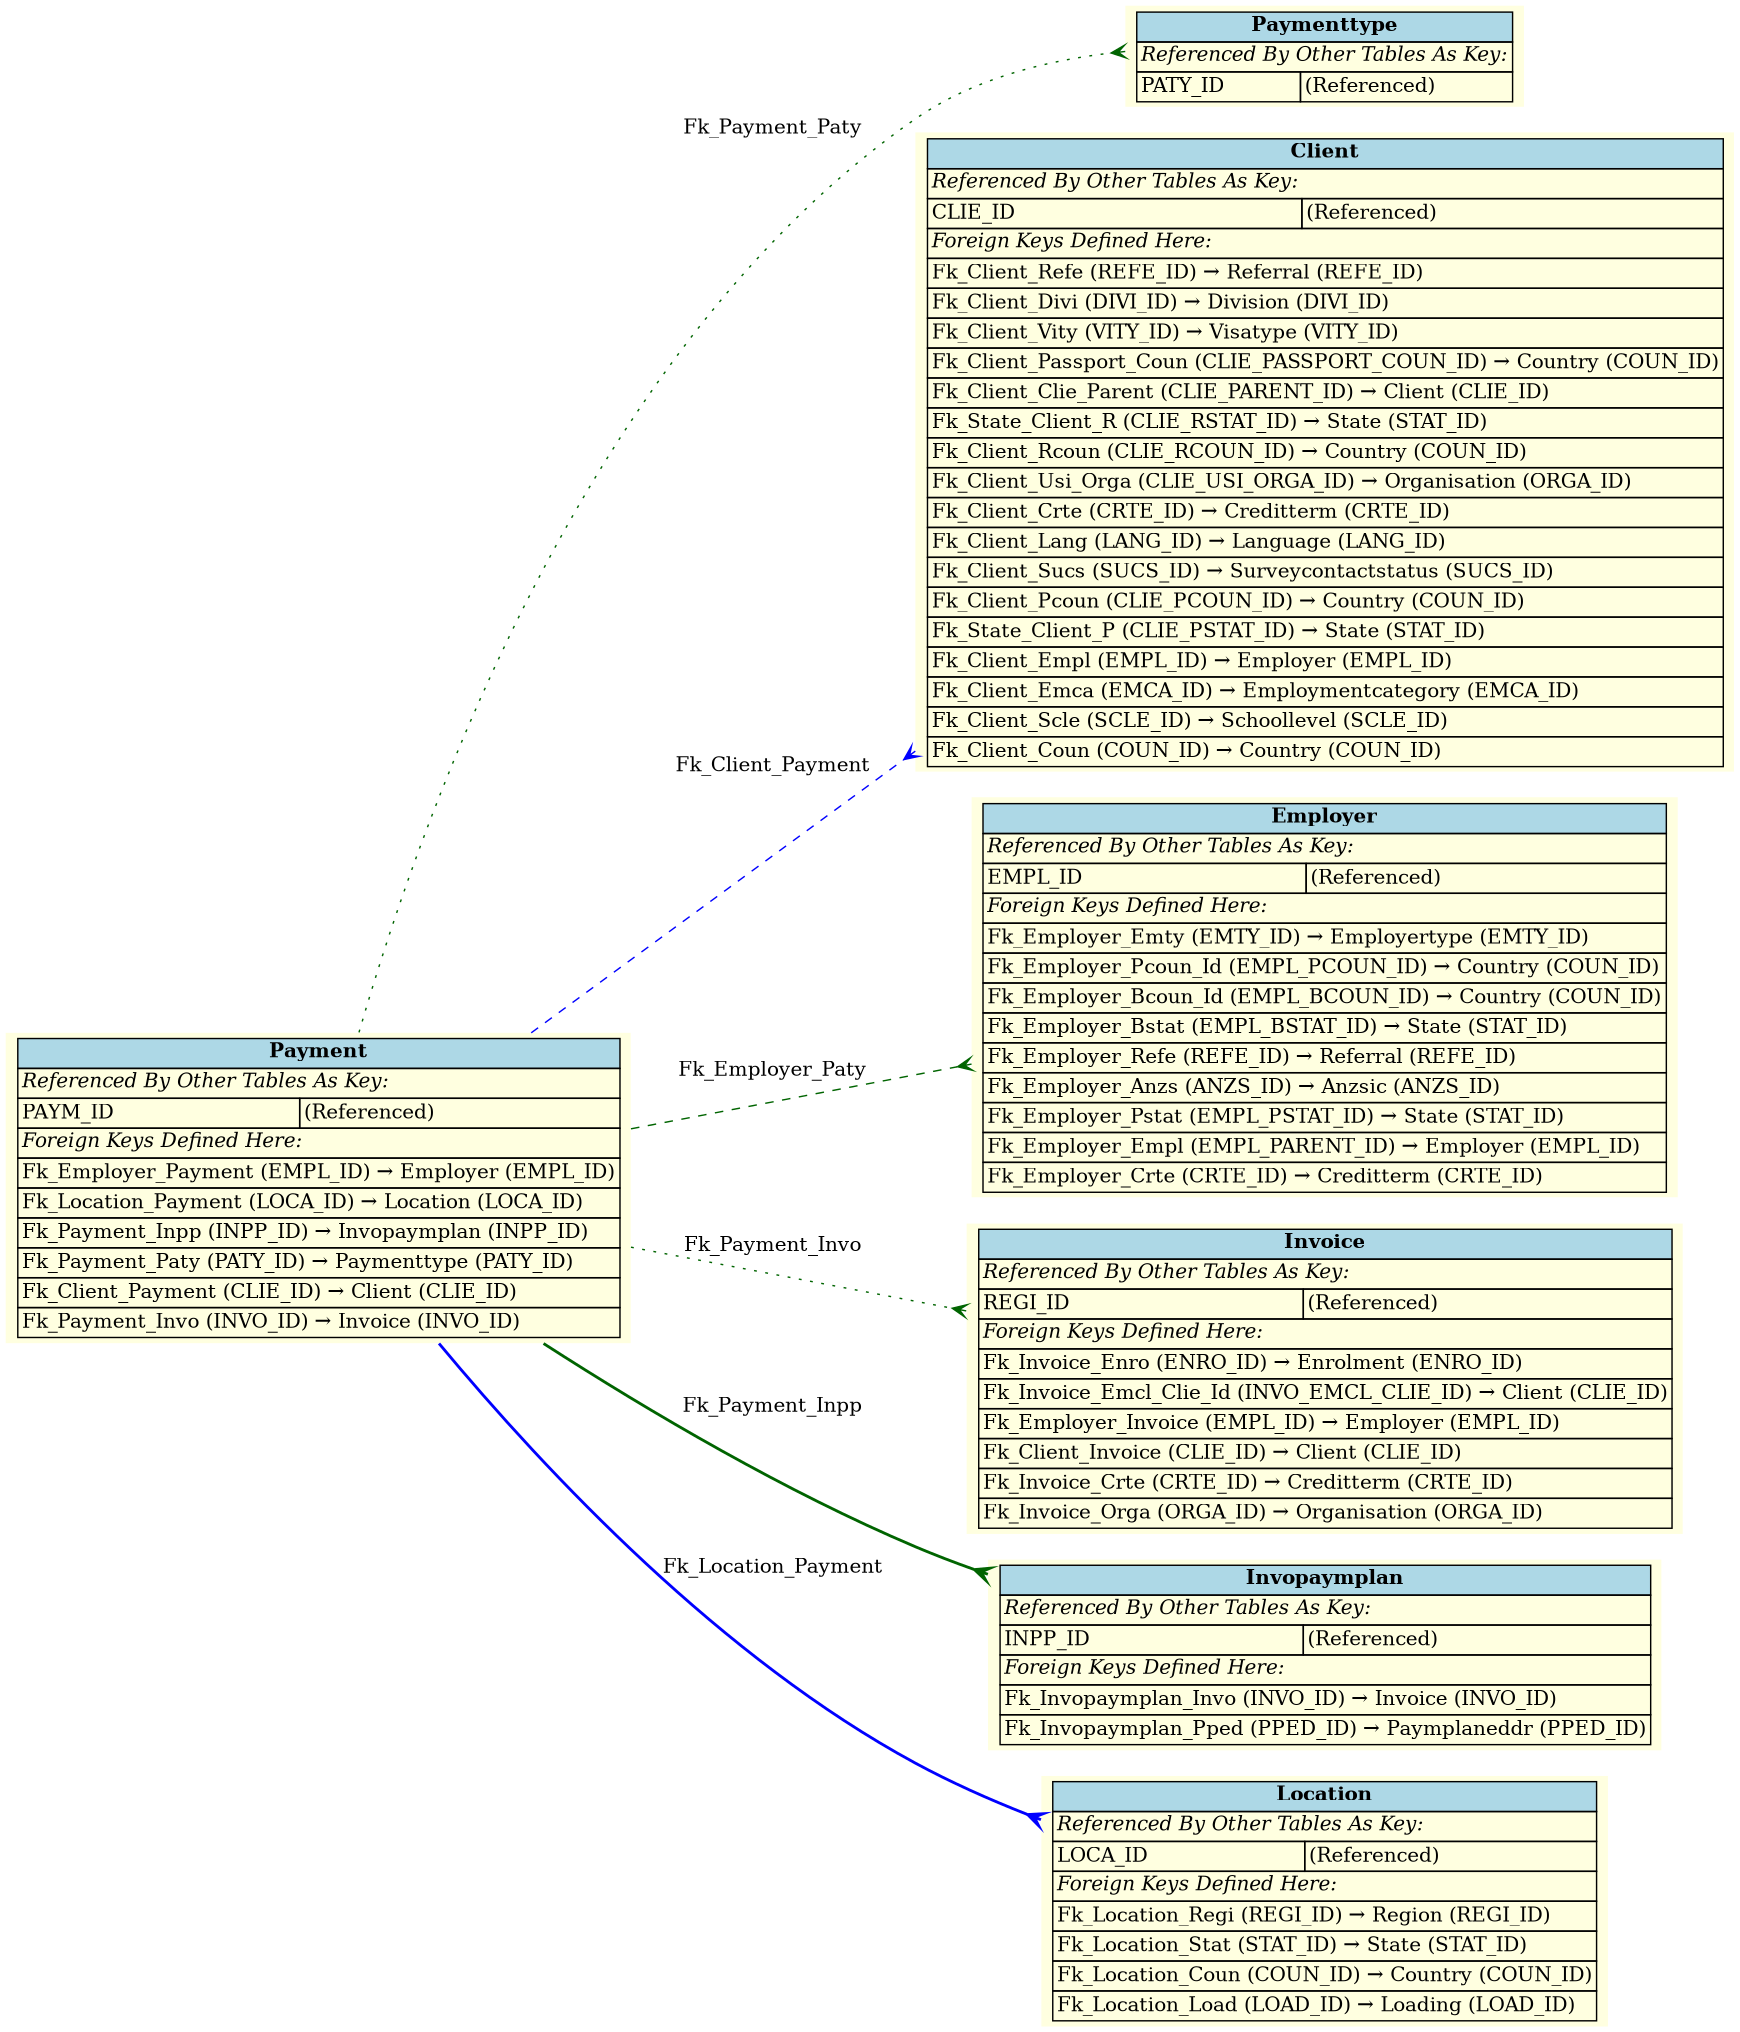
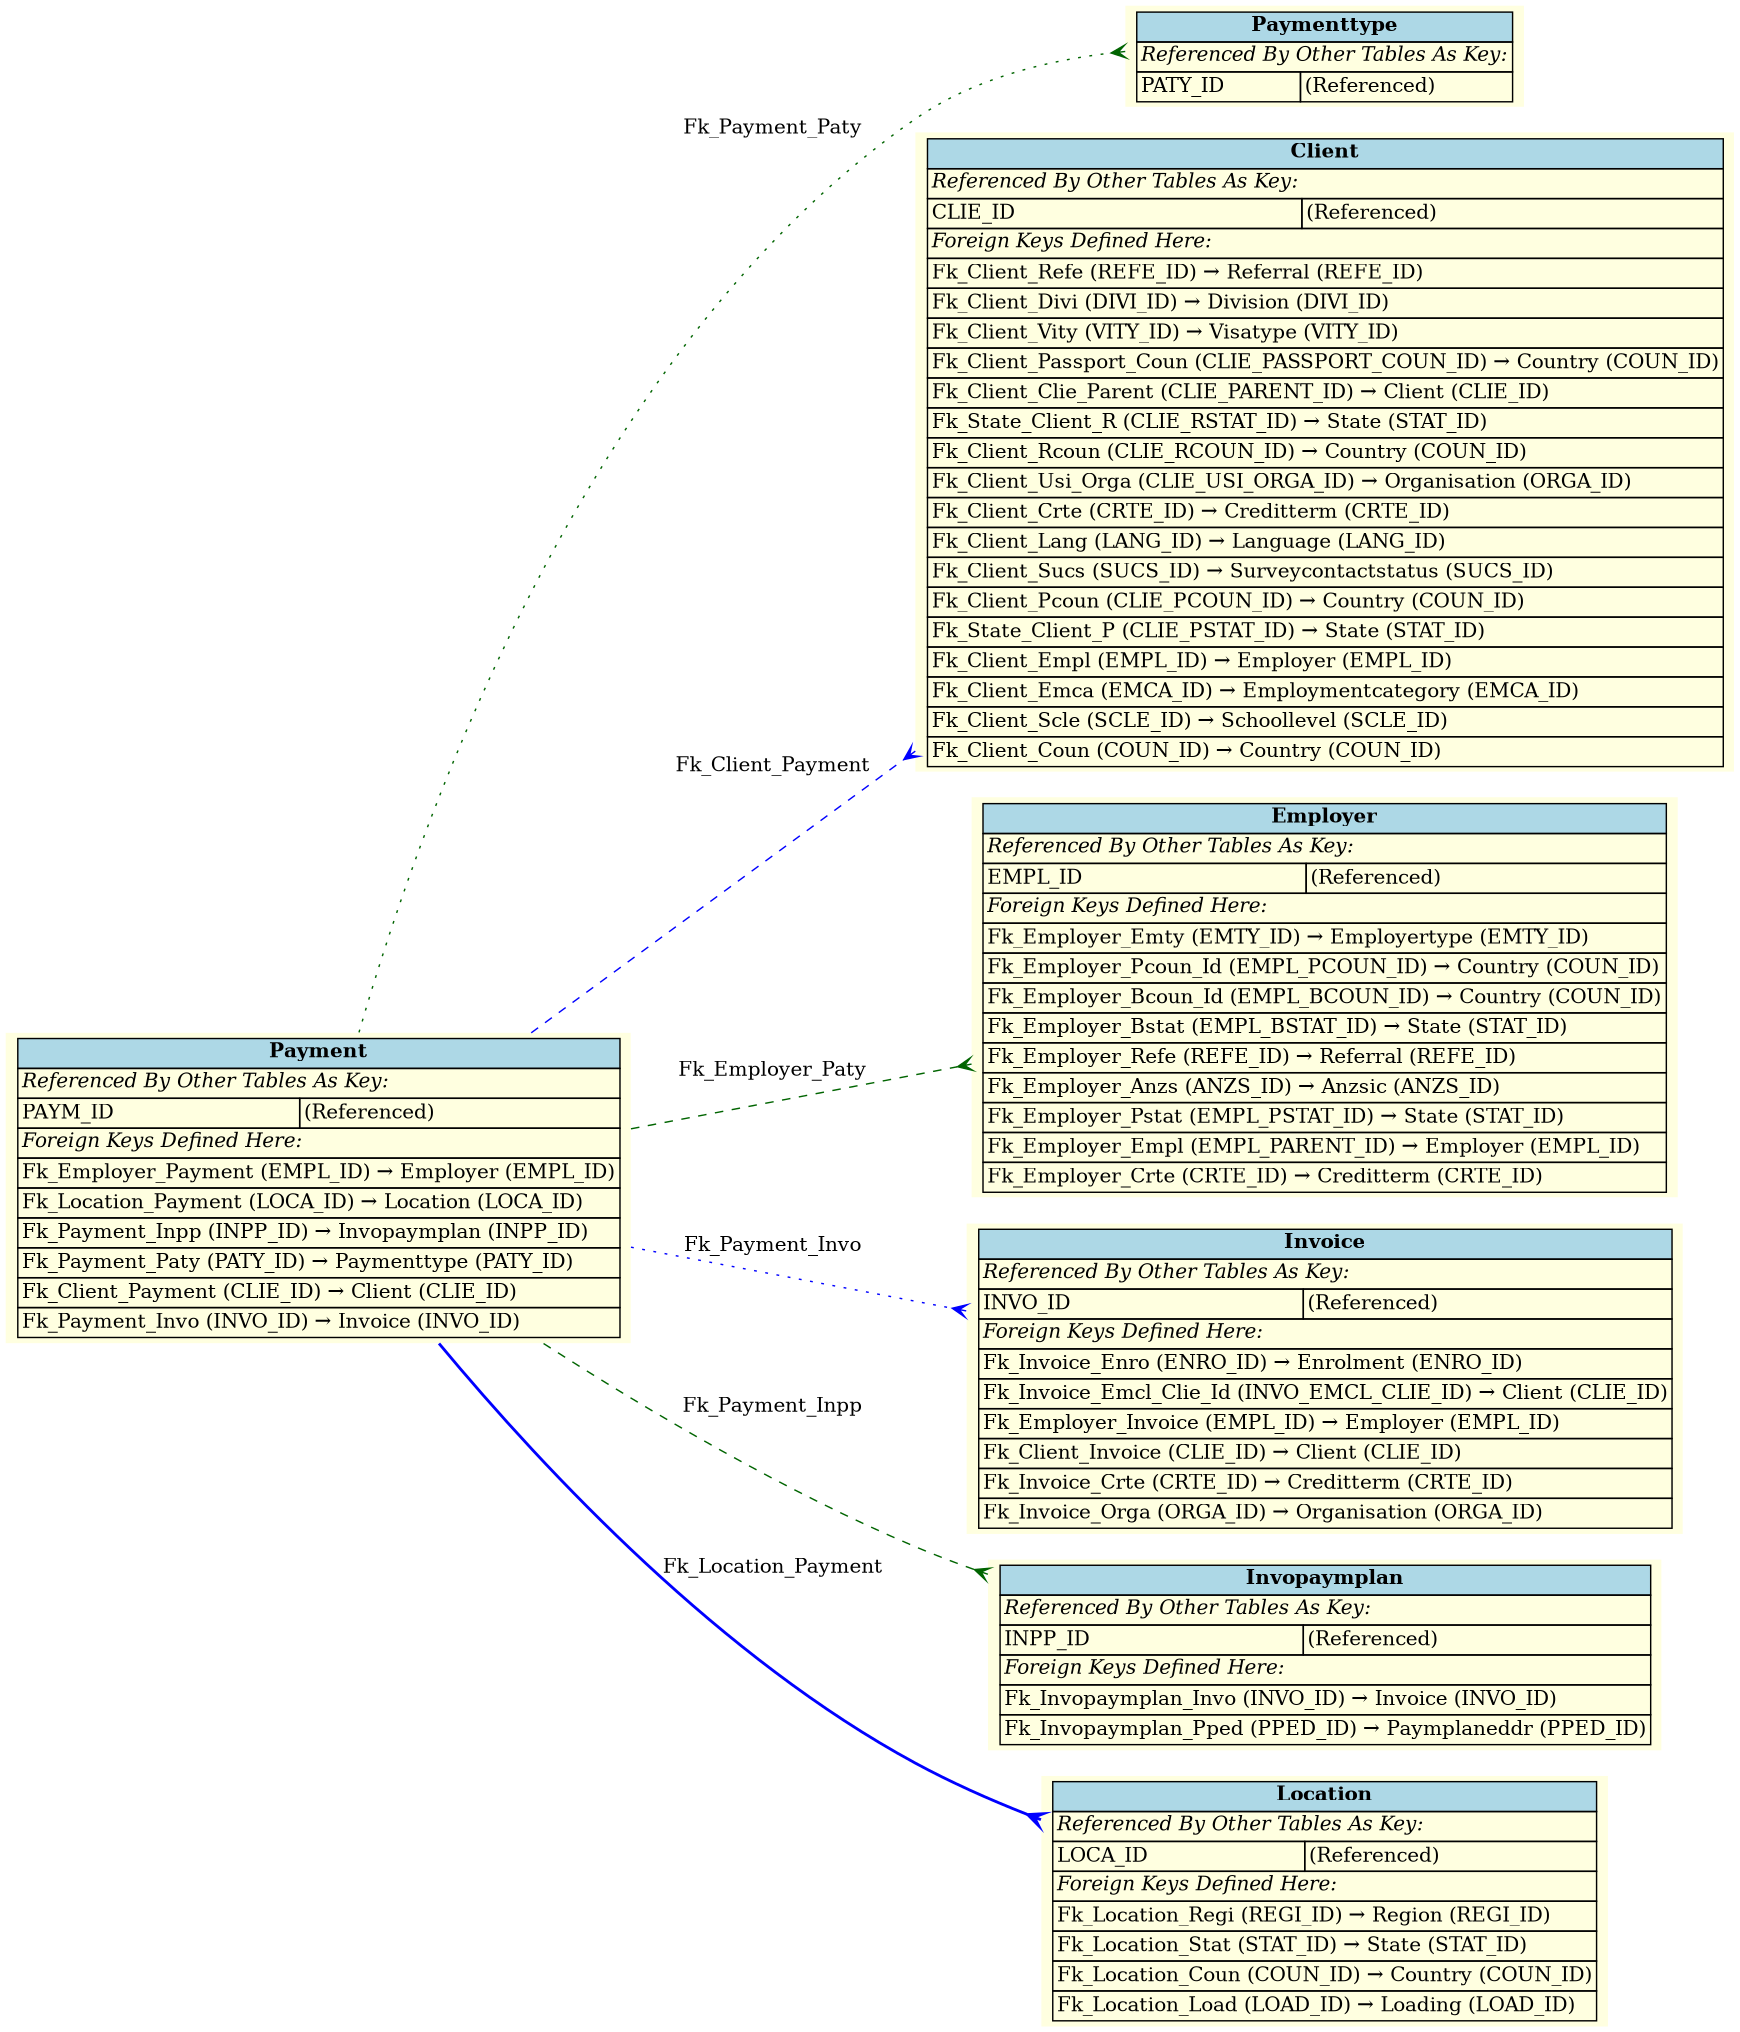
edge "Payment" -- "Invoice": color darkgreen -> blue
node "Invoice": text "REGI_ID" -> "INVO_ID"
edge "Payment" -- "Invopaymplan": style bold -> dashed
